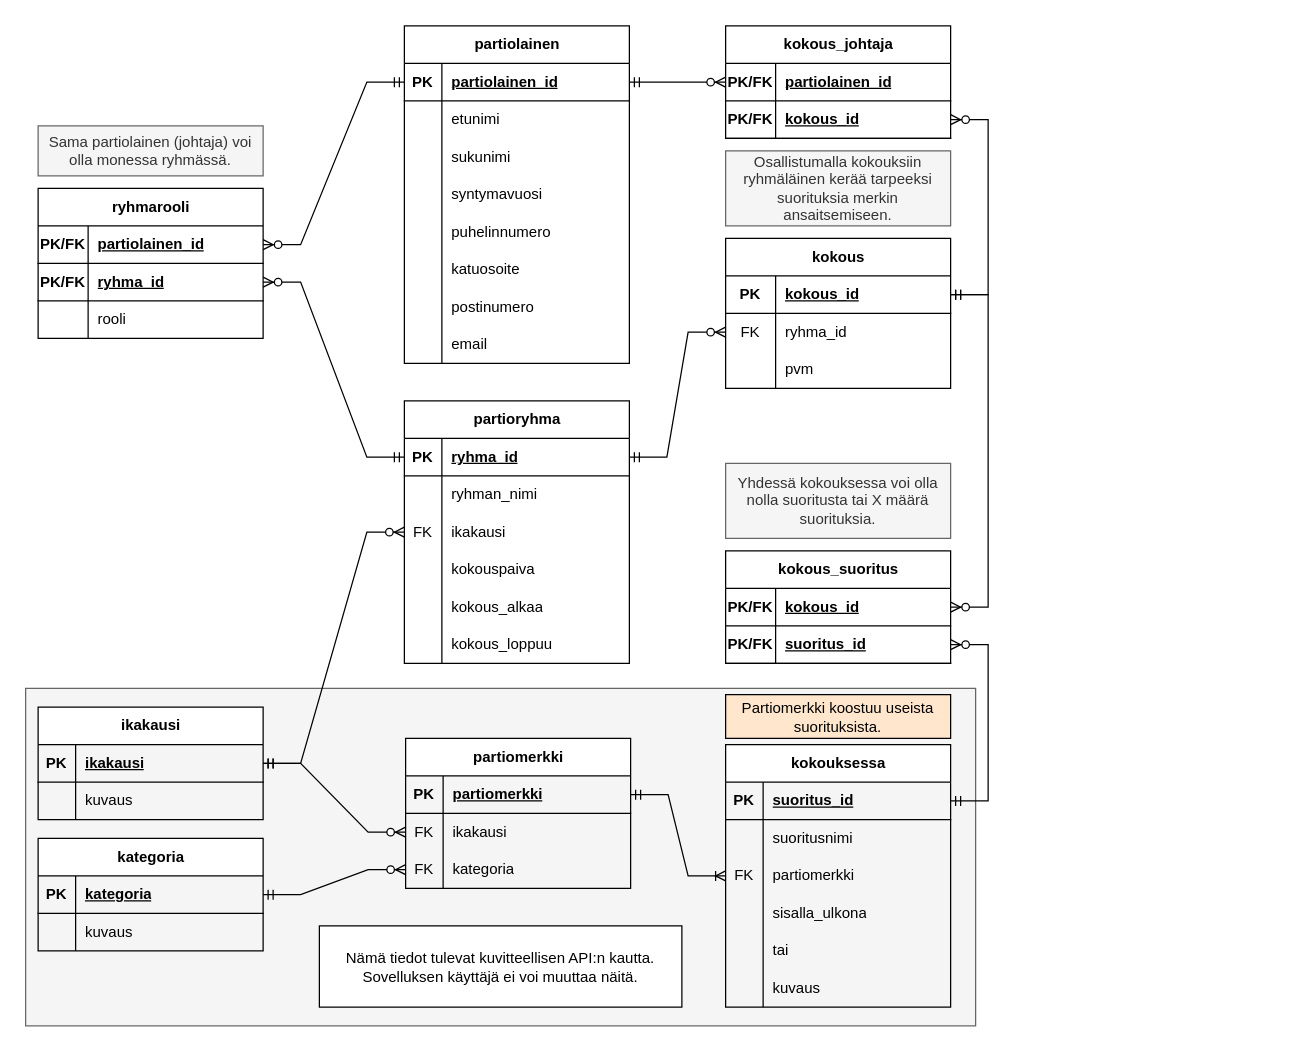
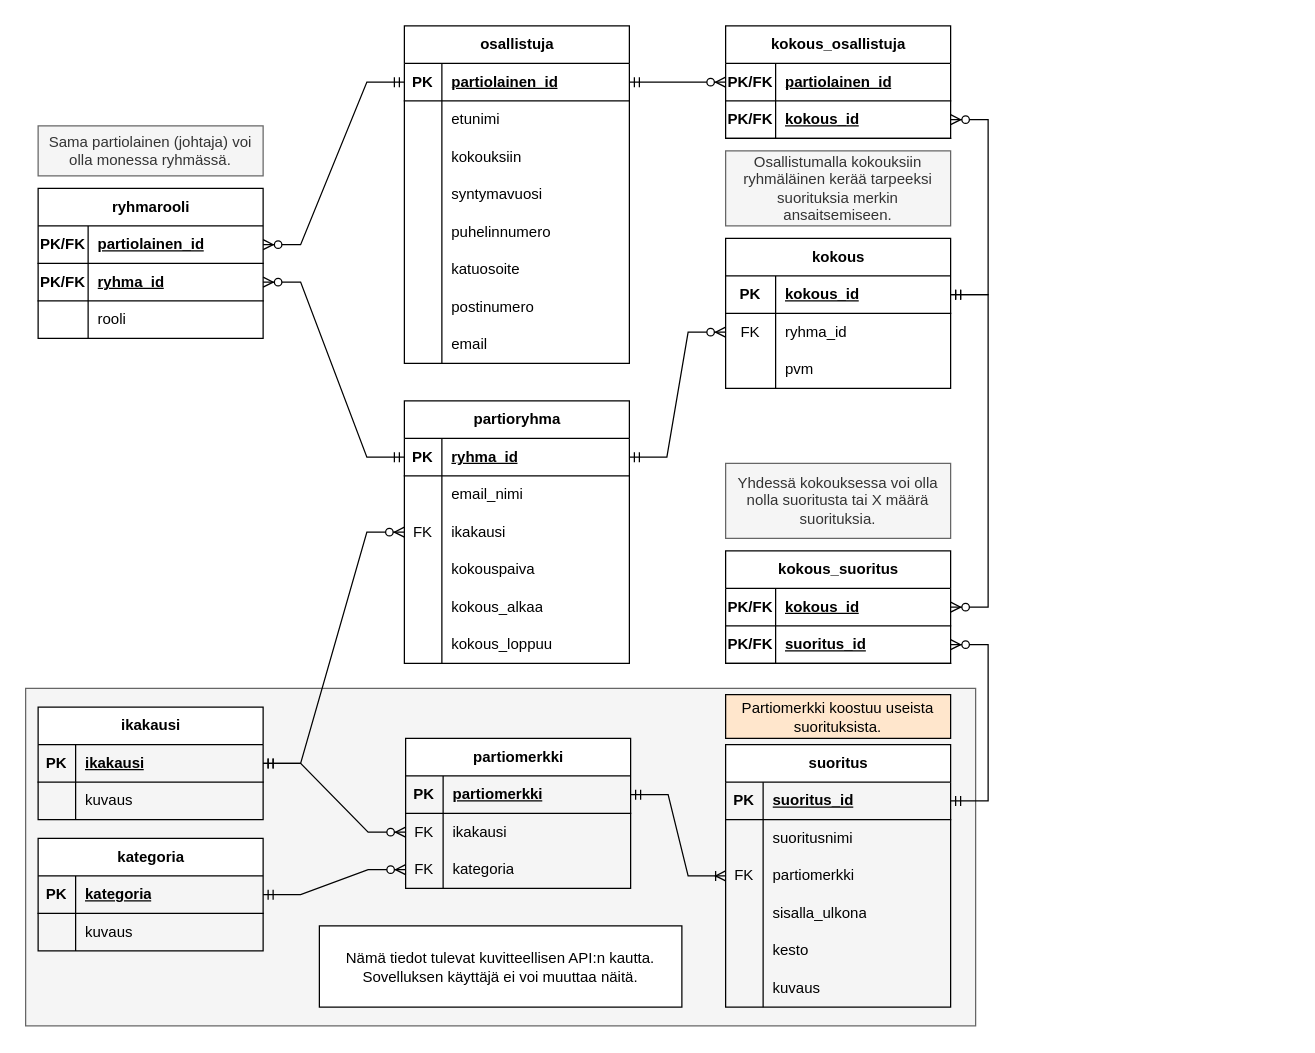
node "partiolainen": label "partiolainen" -> "osallistuja"
node "kokous_johtaja": label "kokous_johtaja" -> "kokous_osallistuja"
node "sukunimi": label "sukunimi" -> "kokouksiin"
node "ryhman_nimi": label "ryhman_nimi" -> "email_nimi"
node "kokouksessa": label "kokouksessa" -> "suoritus"
node "tai": label "tai" -> "kesto"
